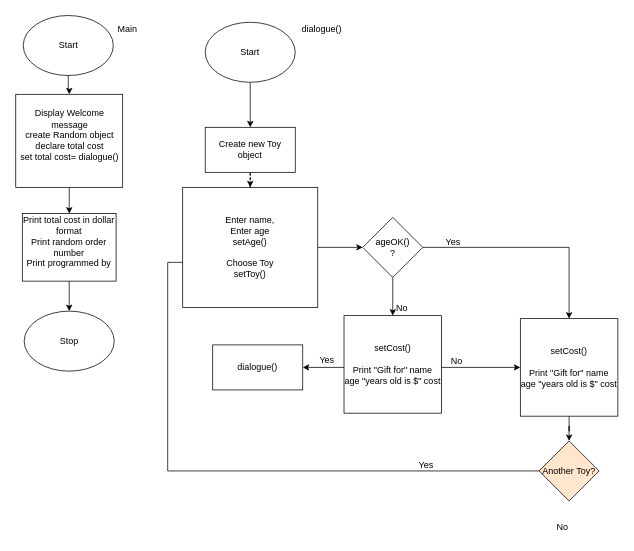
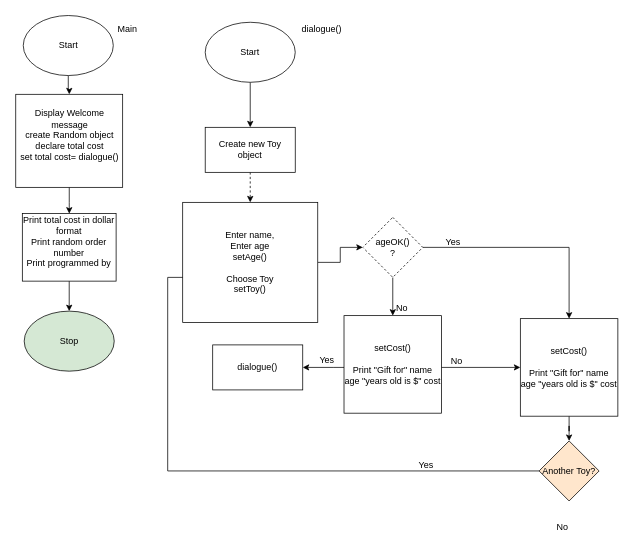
node "Enter name, Enter age setAge() Choose Toy setToy()": moved (250, 247) -> (250, 262)
node "ageOK() ?": style solid -> dashed
node "Stop": fillcolor #ffffff -> #d5e8d4
